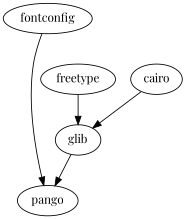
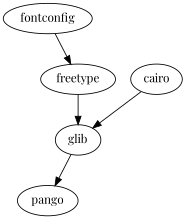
edge "fontconfig" -> "pango": now "fontconfig" -> "freetype"
